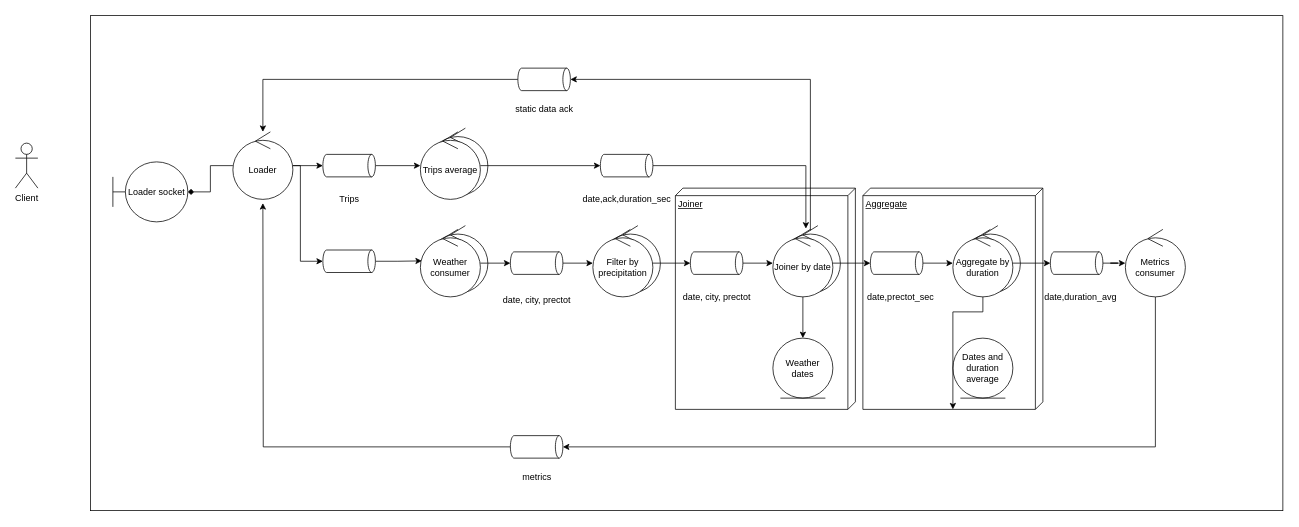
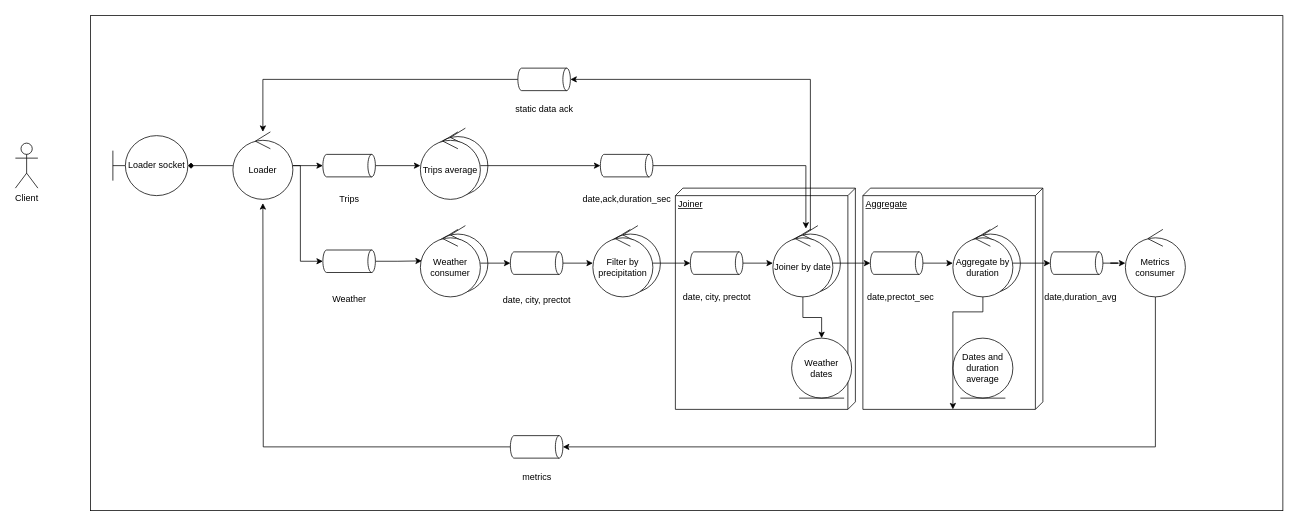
node "Loader socket": moved (150, 192) -> (150, 165)
node "Weather": added
node "Weather dates": moved (803, 368) -> (822, 368)
